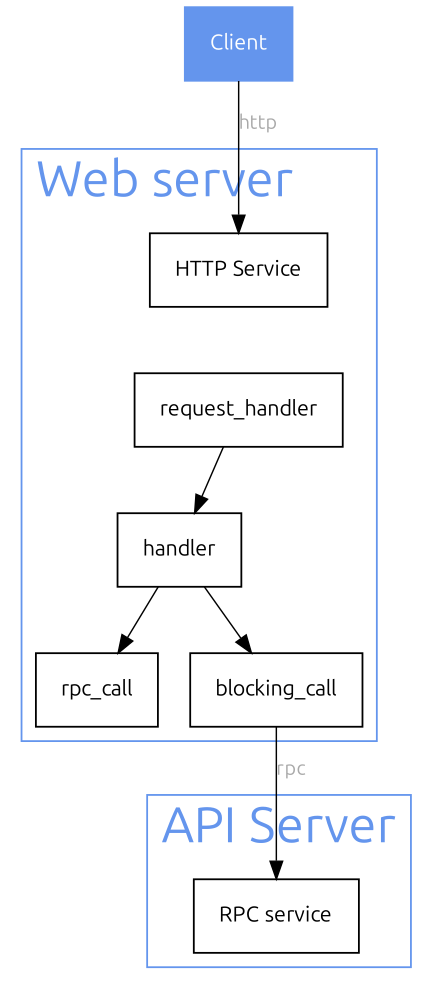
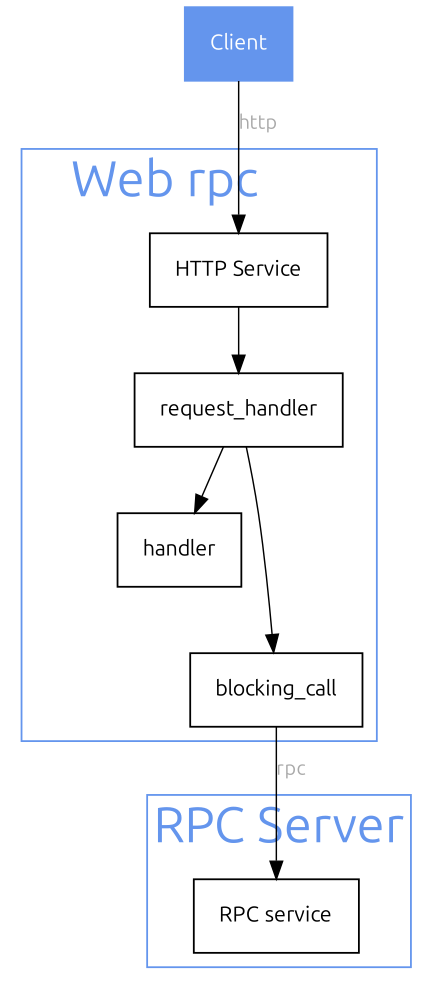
cluster "Web server": label "Web server" -> "Web rpc"
edge "HTTP Service" -> "request_handler": added
edge "handler" -> "blocking_call": now "request_handler" -> "blocking_call"
node "rpc_call": removed
cluster "API Server": label "API Server" -> "RPC Server"
